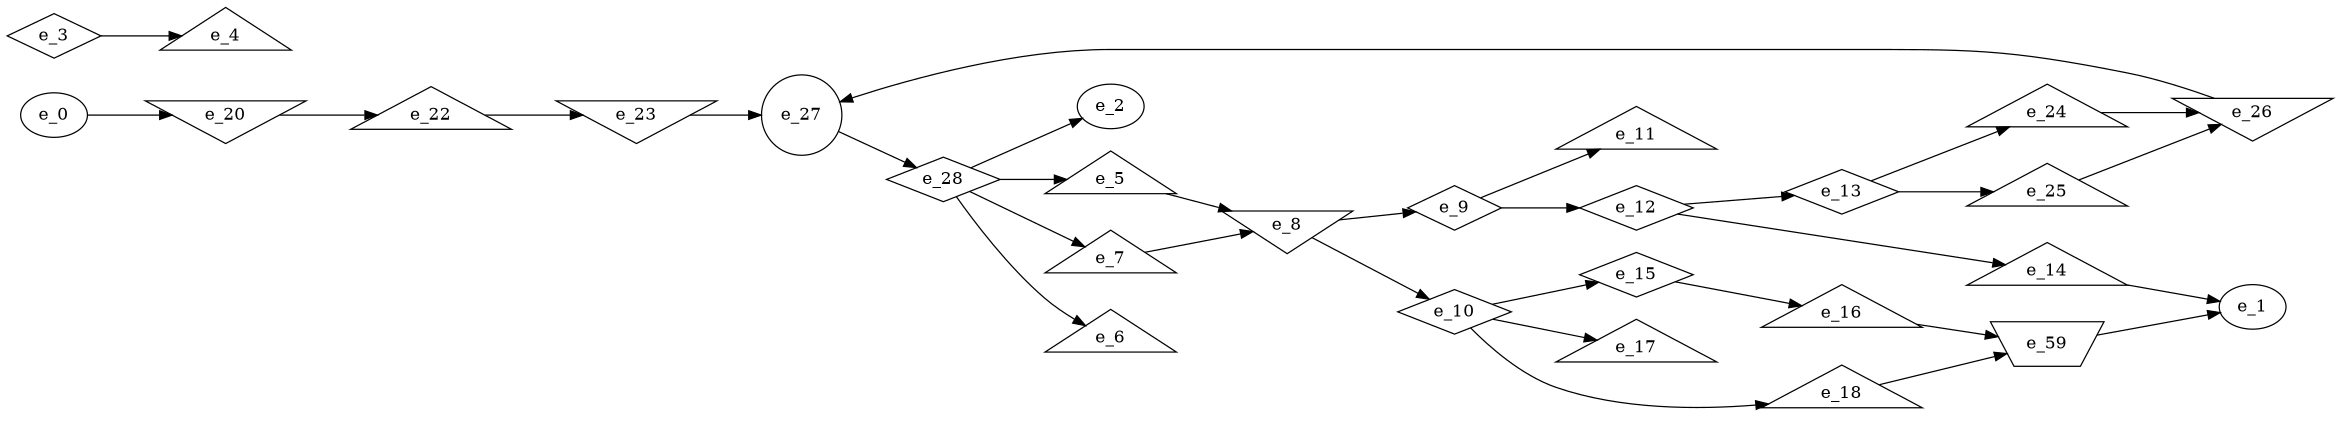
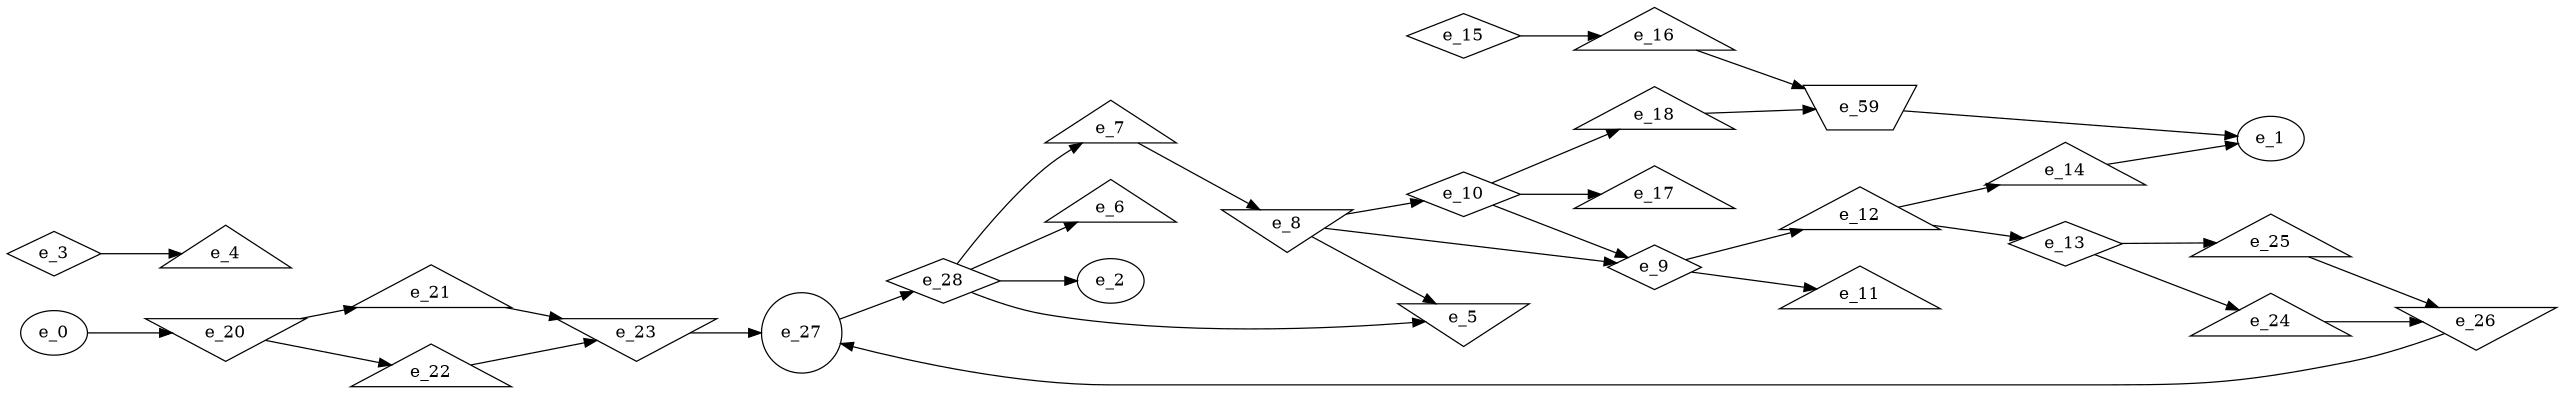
node "e_5": shape triangle -> invtriangle
edge "e_5" -> "e_8": reversed
node "e_12": shape diamond -> triangle
node "e_21": added
edge "e_10" -> "e_15": now "e_10" -> "e_9"
